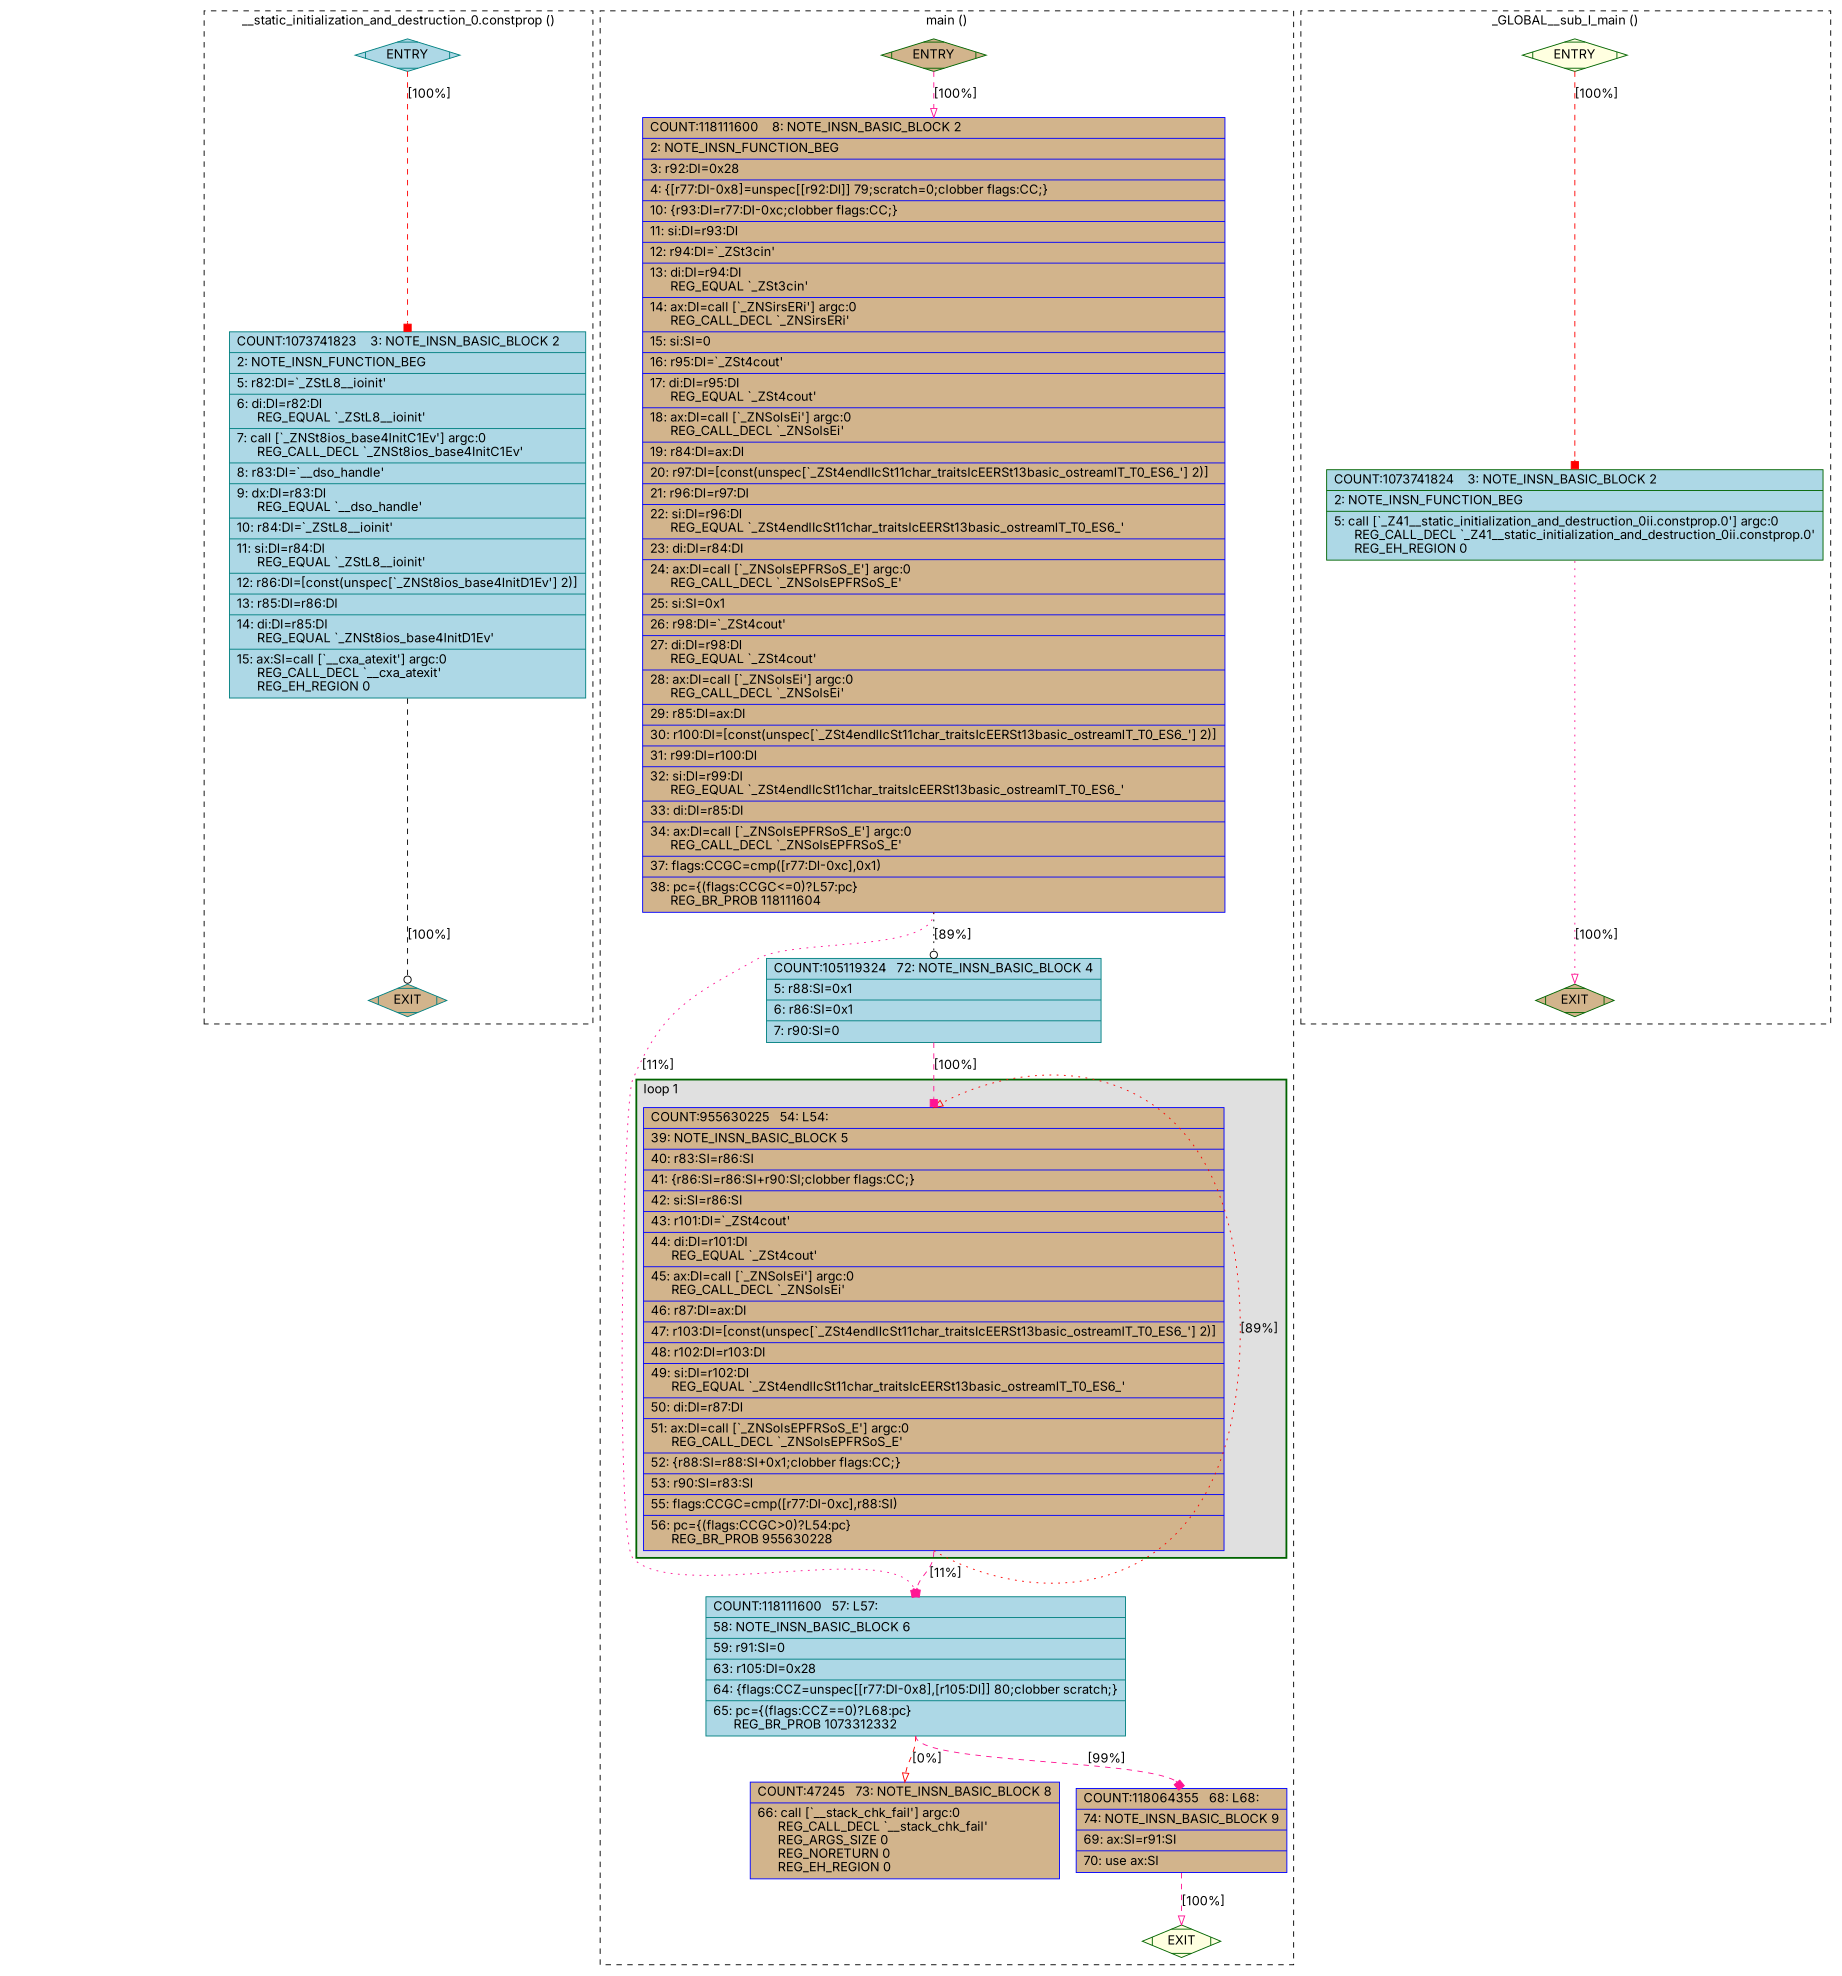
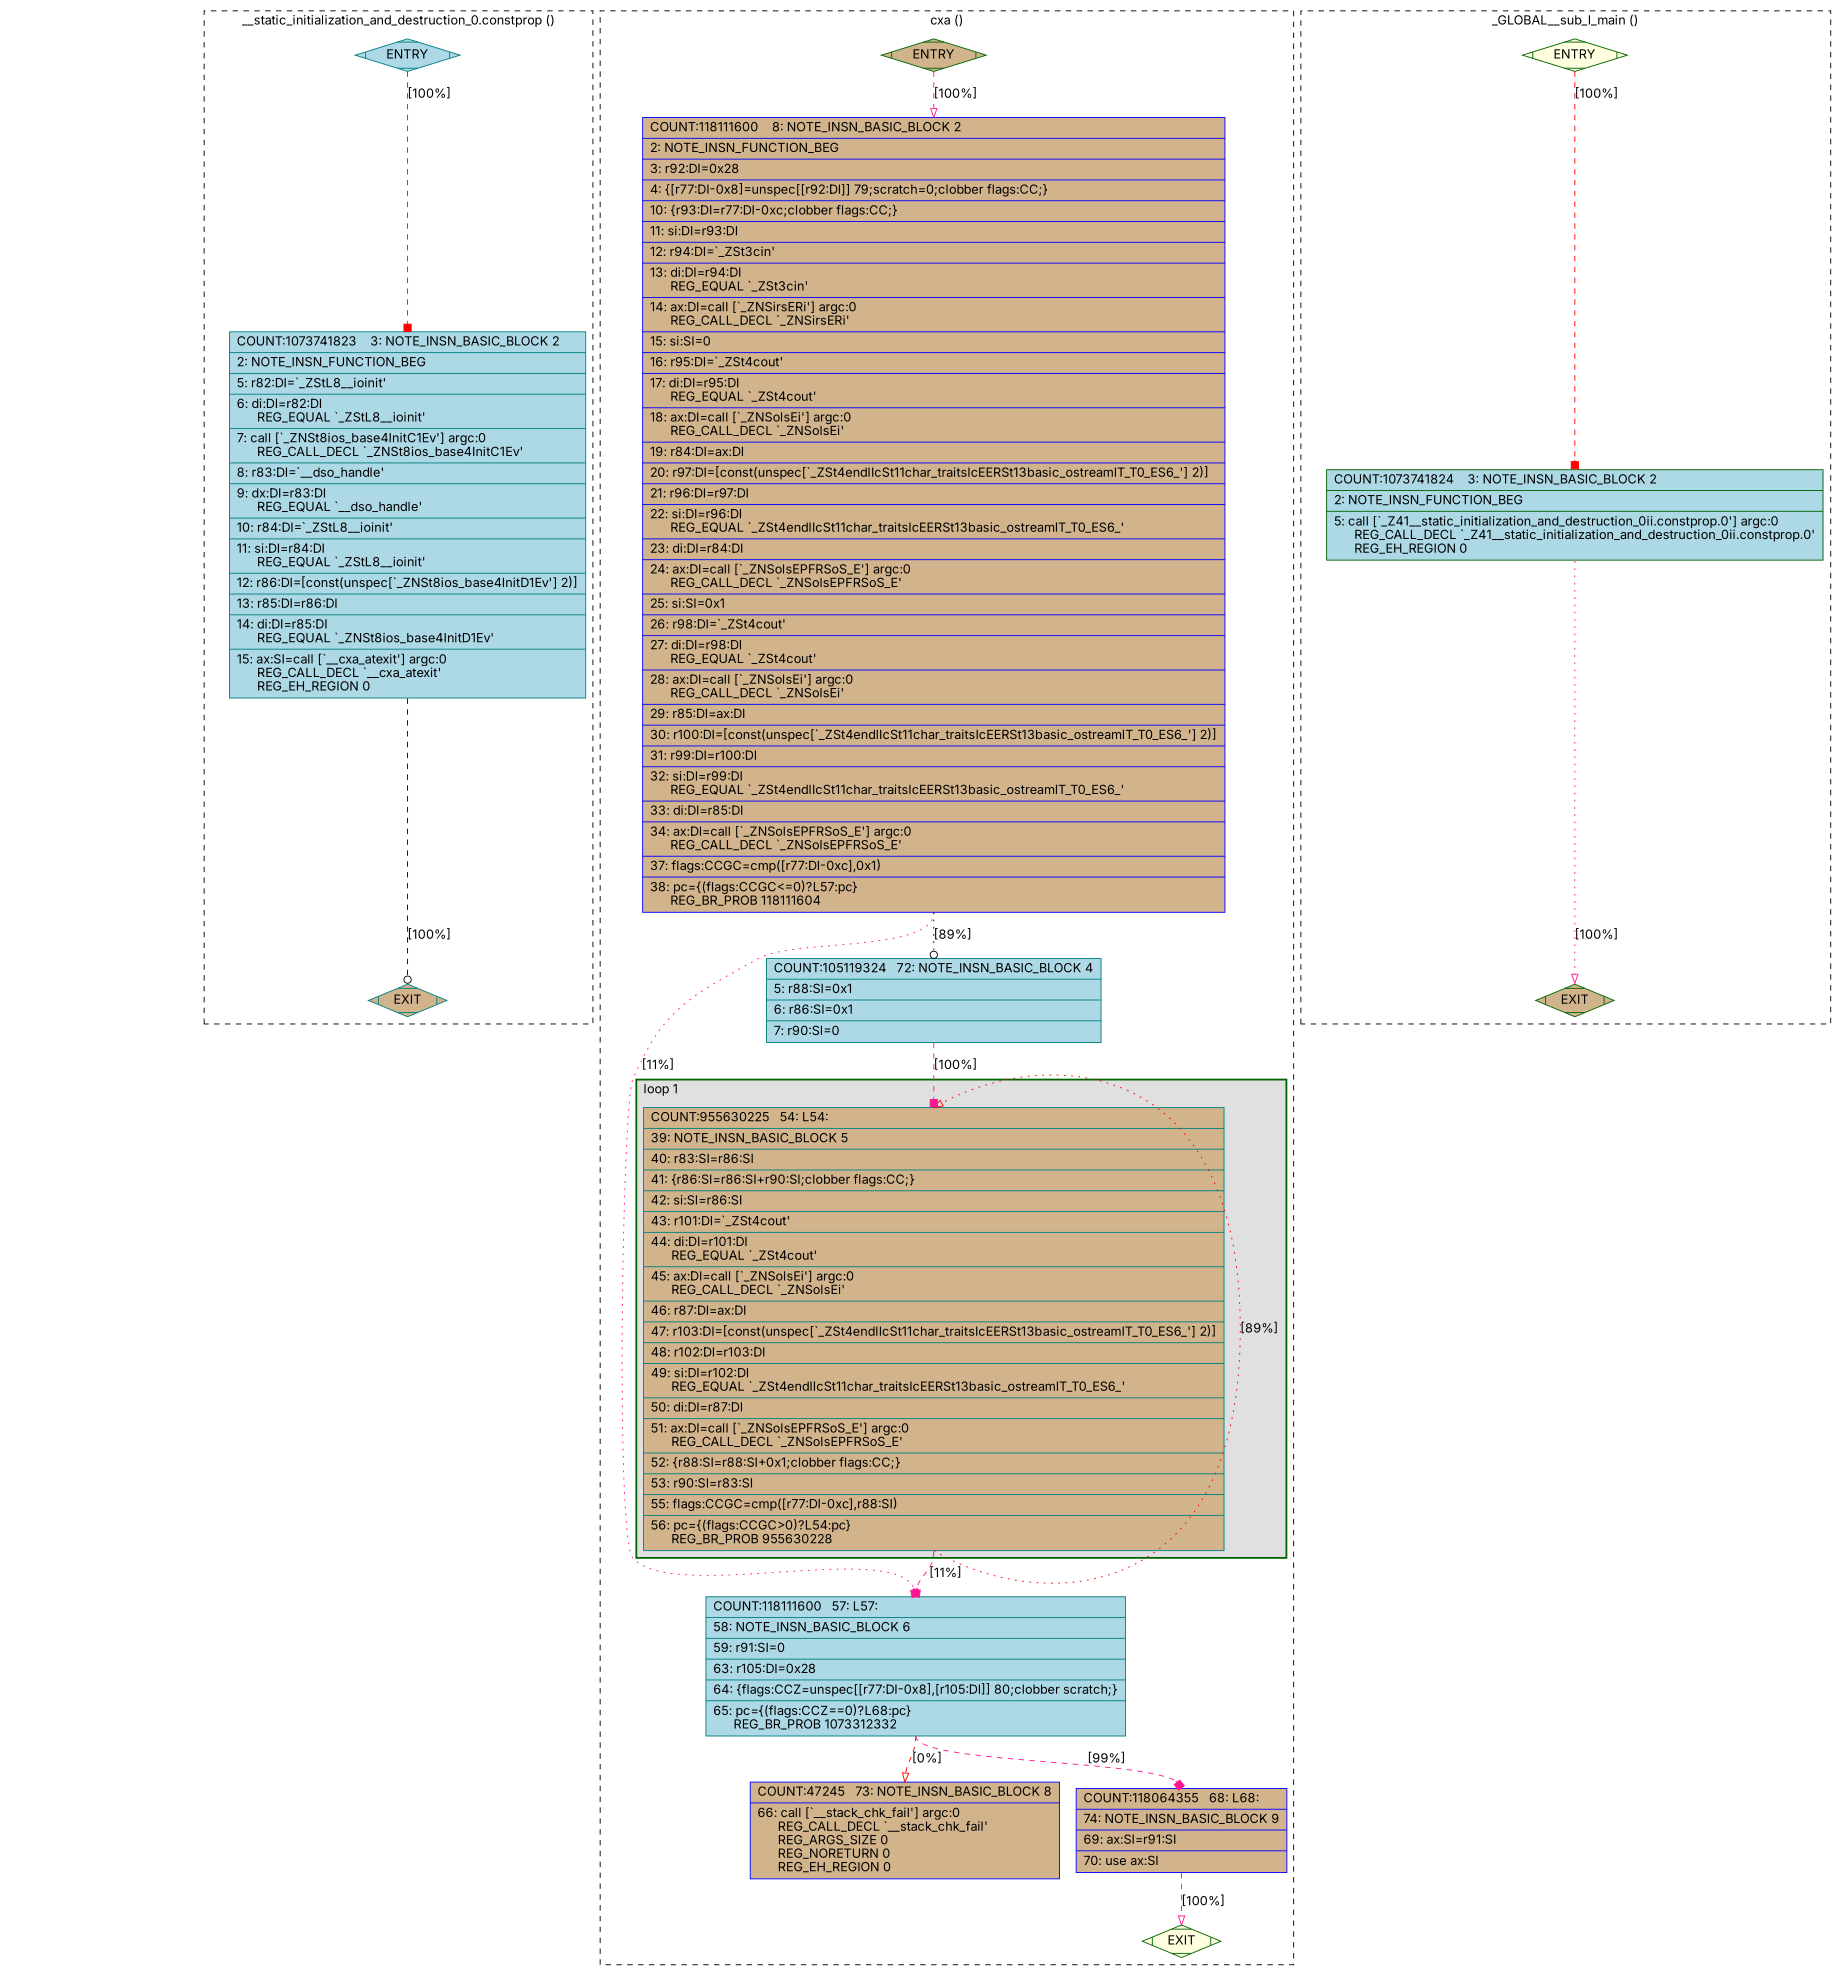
cluster "main ()": label "main ()" -> "cxa ()"
node "COUNT:955630225   54: L54:": color blue -> teal
